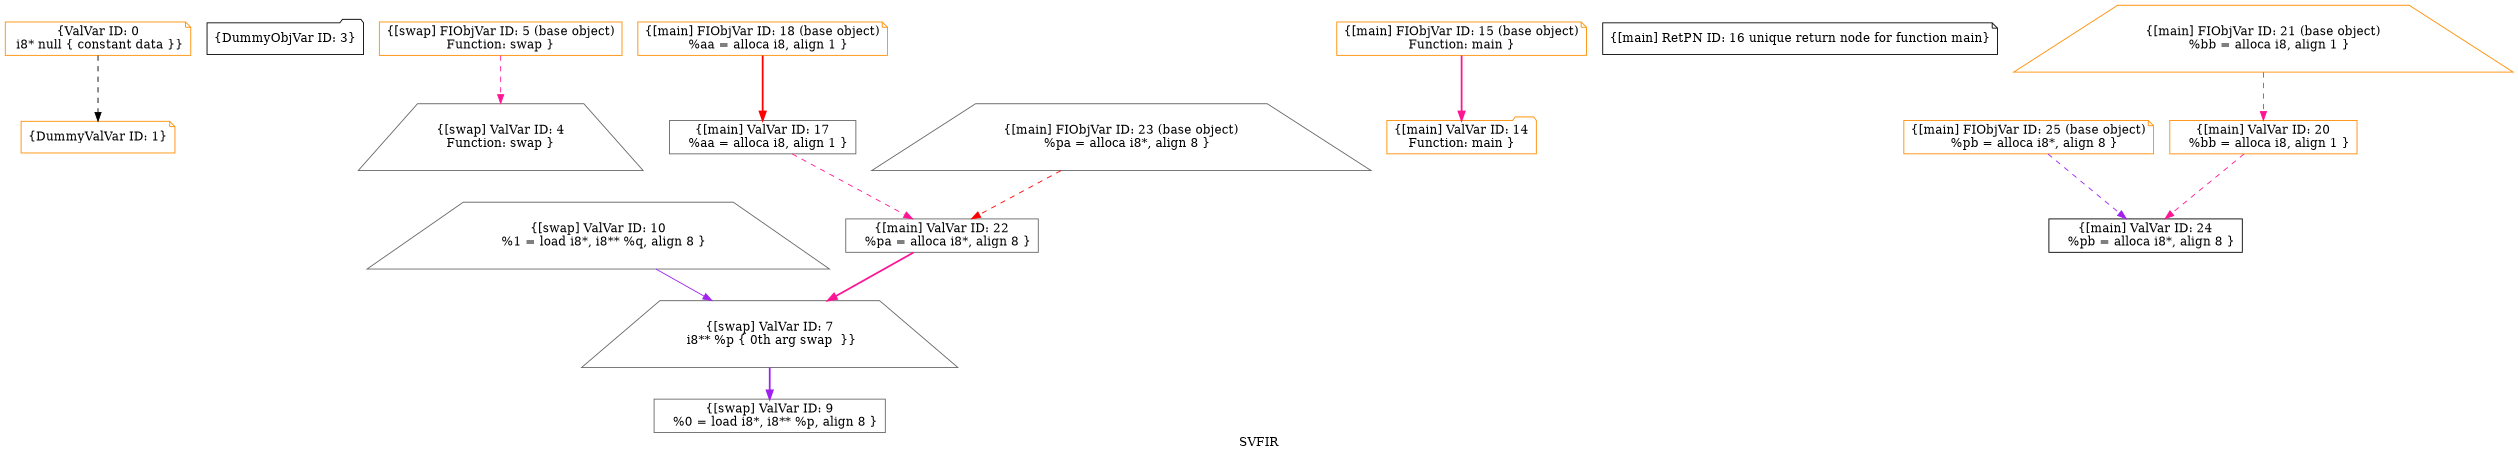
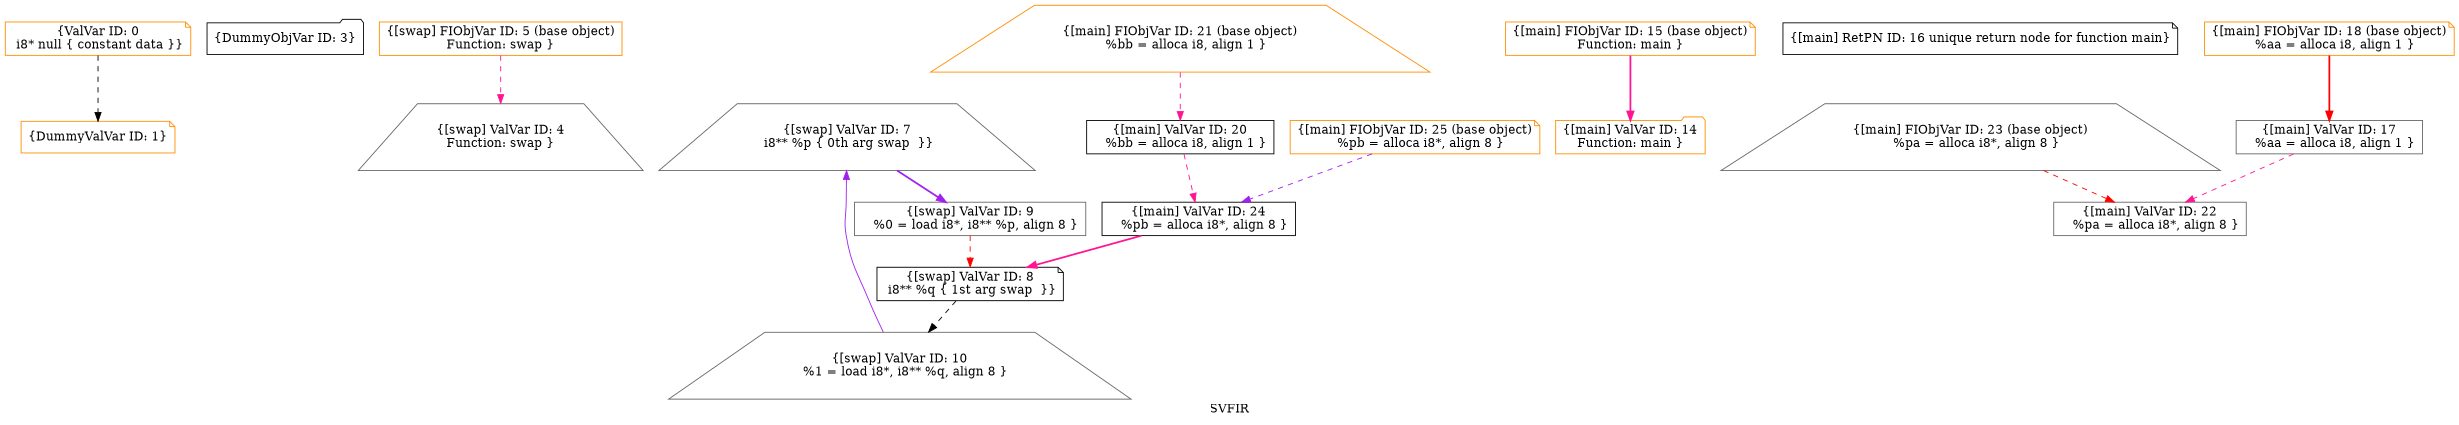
node "{[main] ValVar ID: 20 %bb = alloca i8, align 1 }": color darkorange -> black
edge "{[main] ValVar ID: 22 %pa = alloca i8*, align 8 }" -> "{[swap] ValVar ID: 7 i8** %p { 0th arg swap  }}": removed
node "{[swap] ValVar ID: 8 i8** %q { 1st arg swap  }}": added
